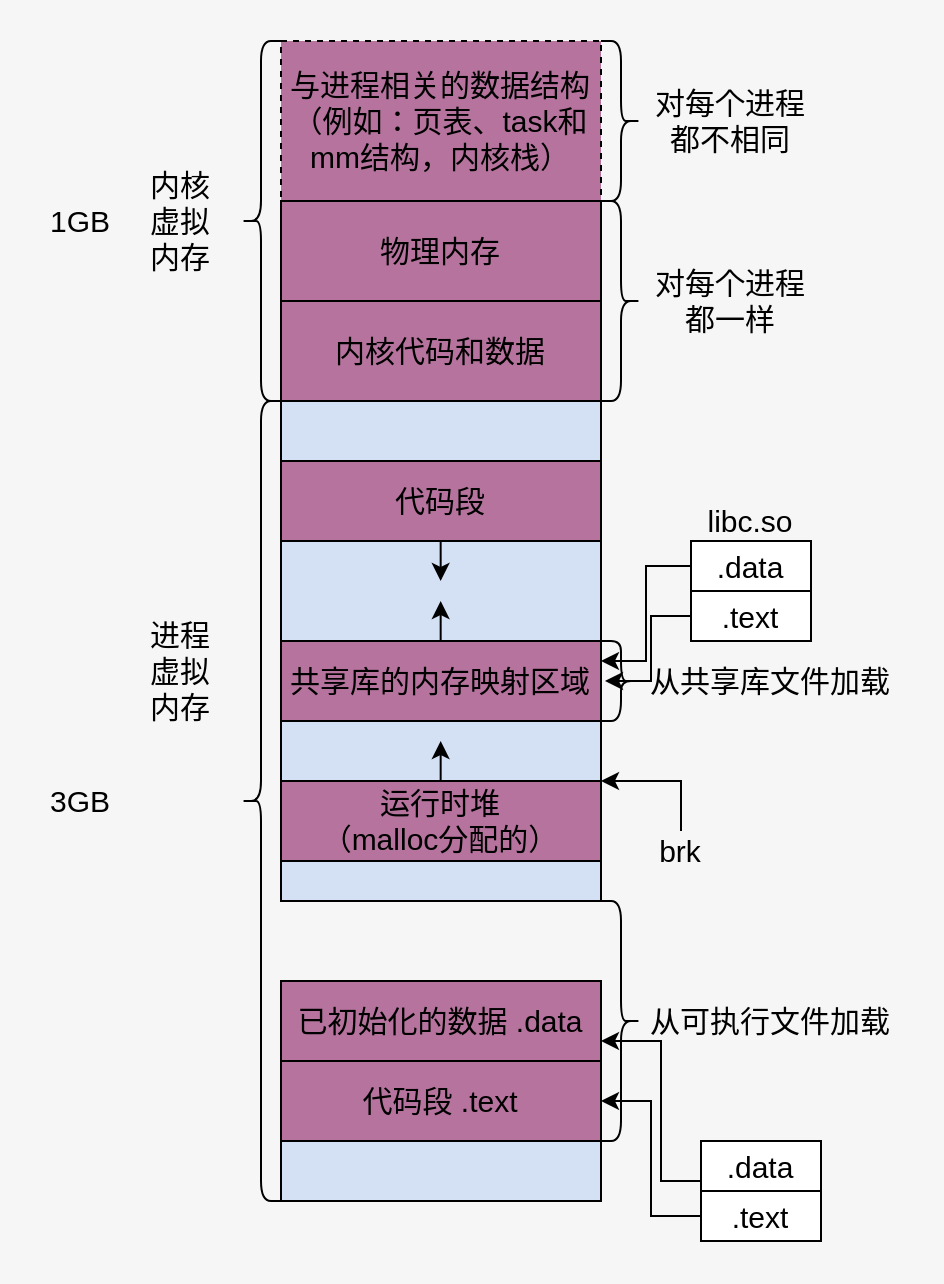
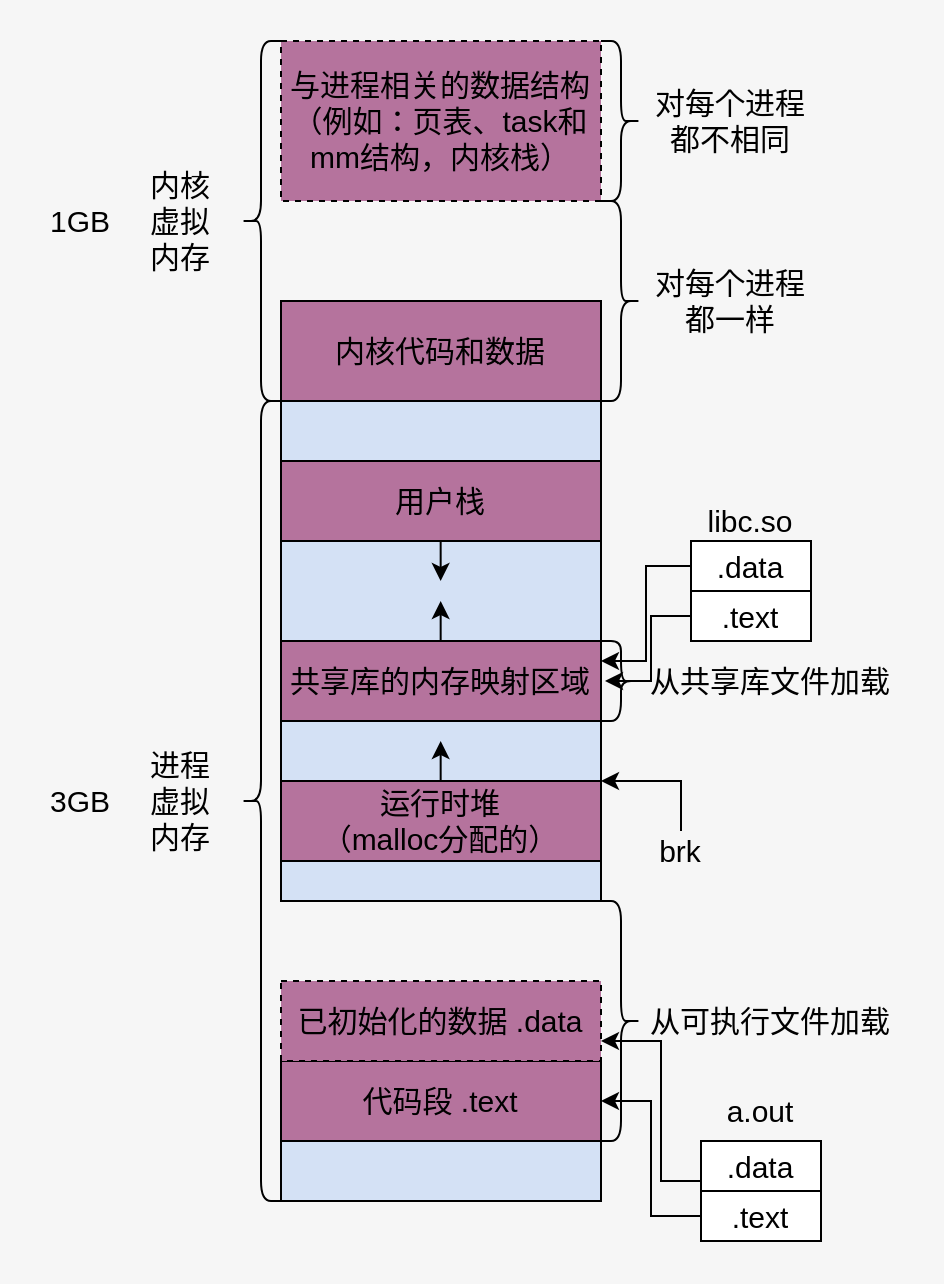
node "物理内存": removed
node "代码段": label "代码段" -> "用户栈"
node "进程虚拟内存": moved (181, 671) -> (181, 801)
node "已初始化的数据 .data": style solid -> dashed
node "a.out": added
